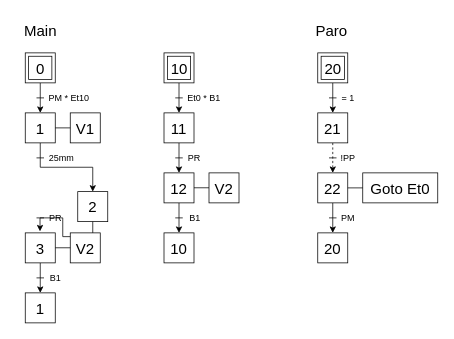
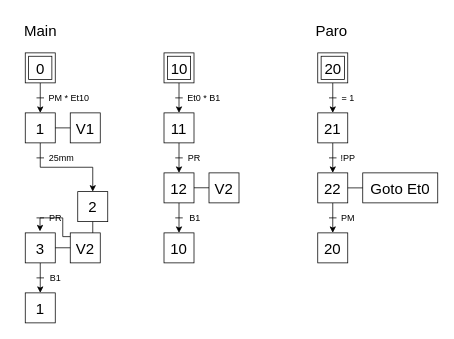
edge "21" -> "22": style dashed -> solid
